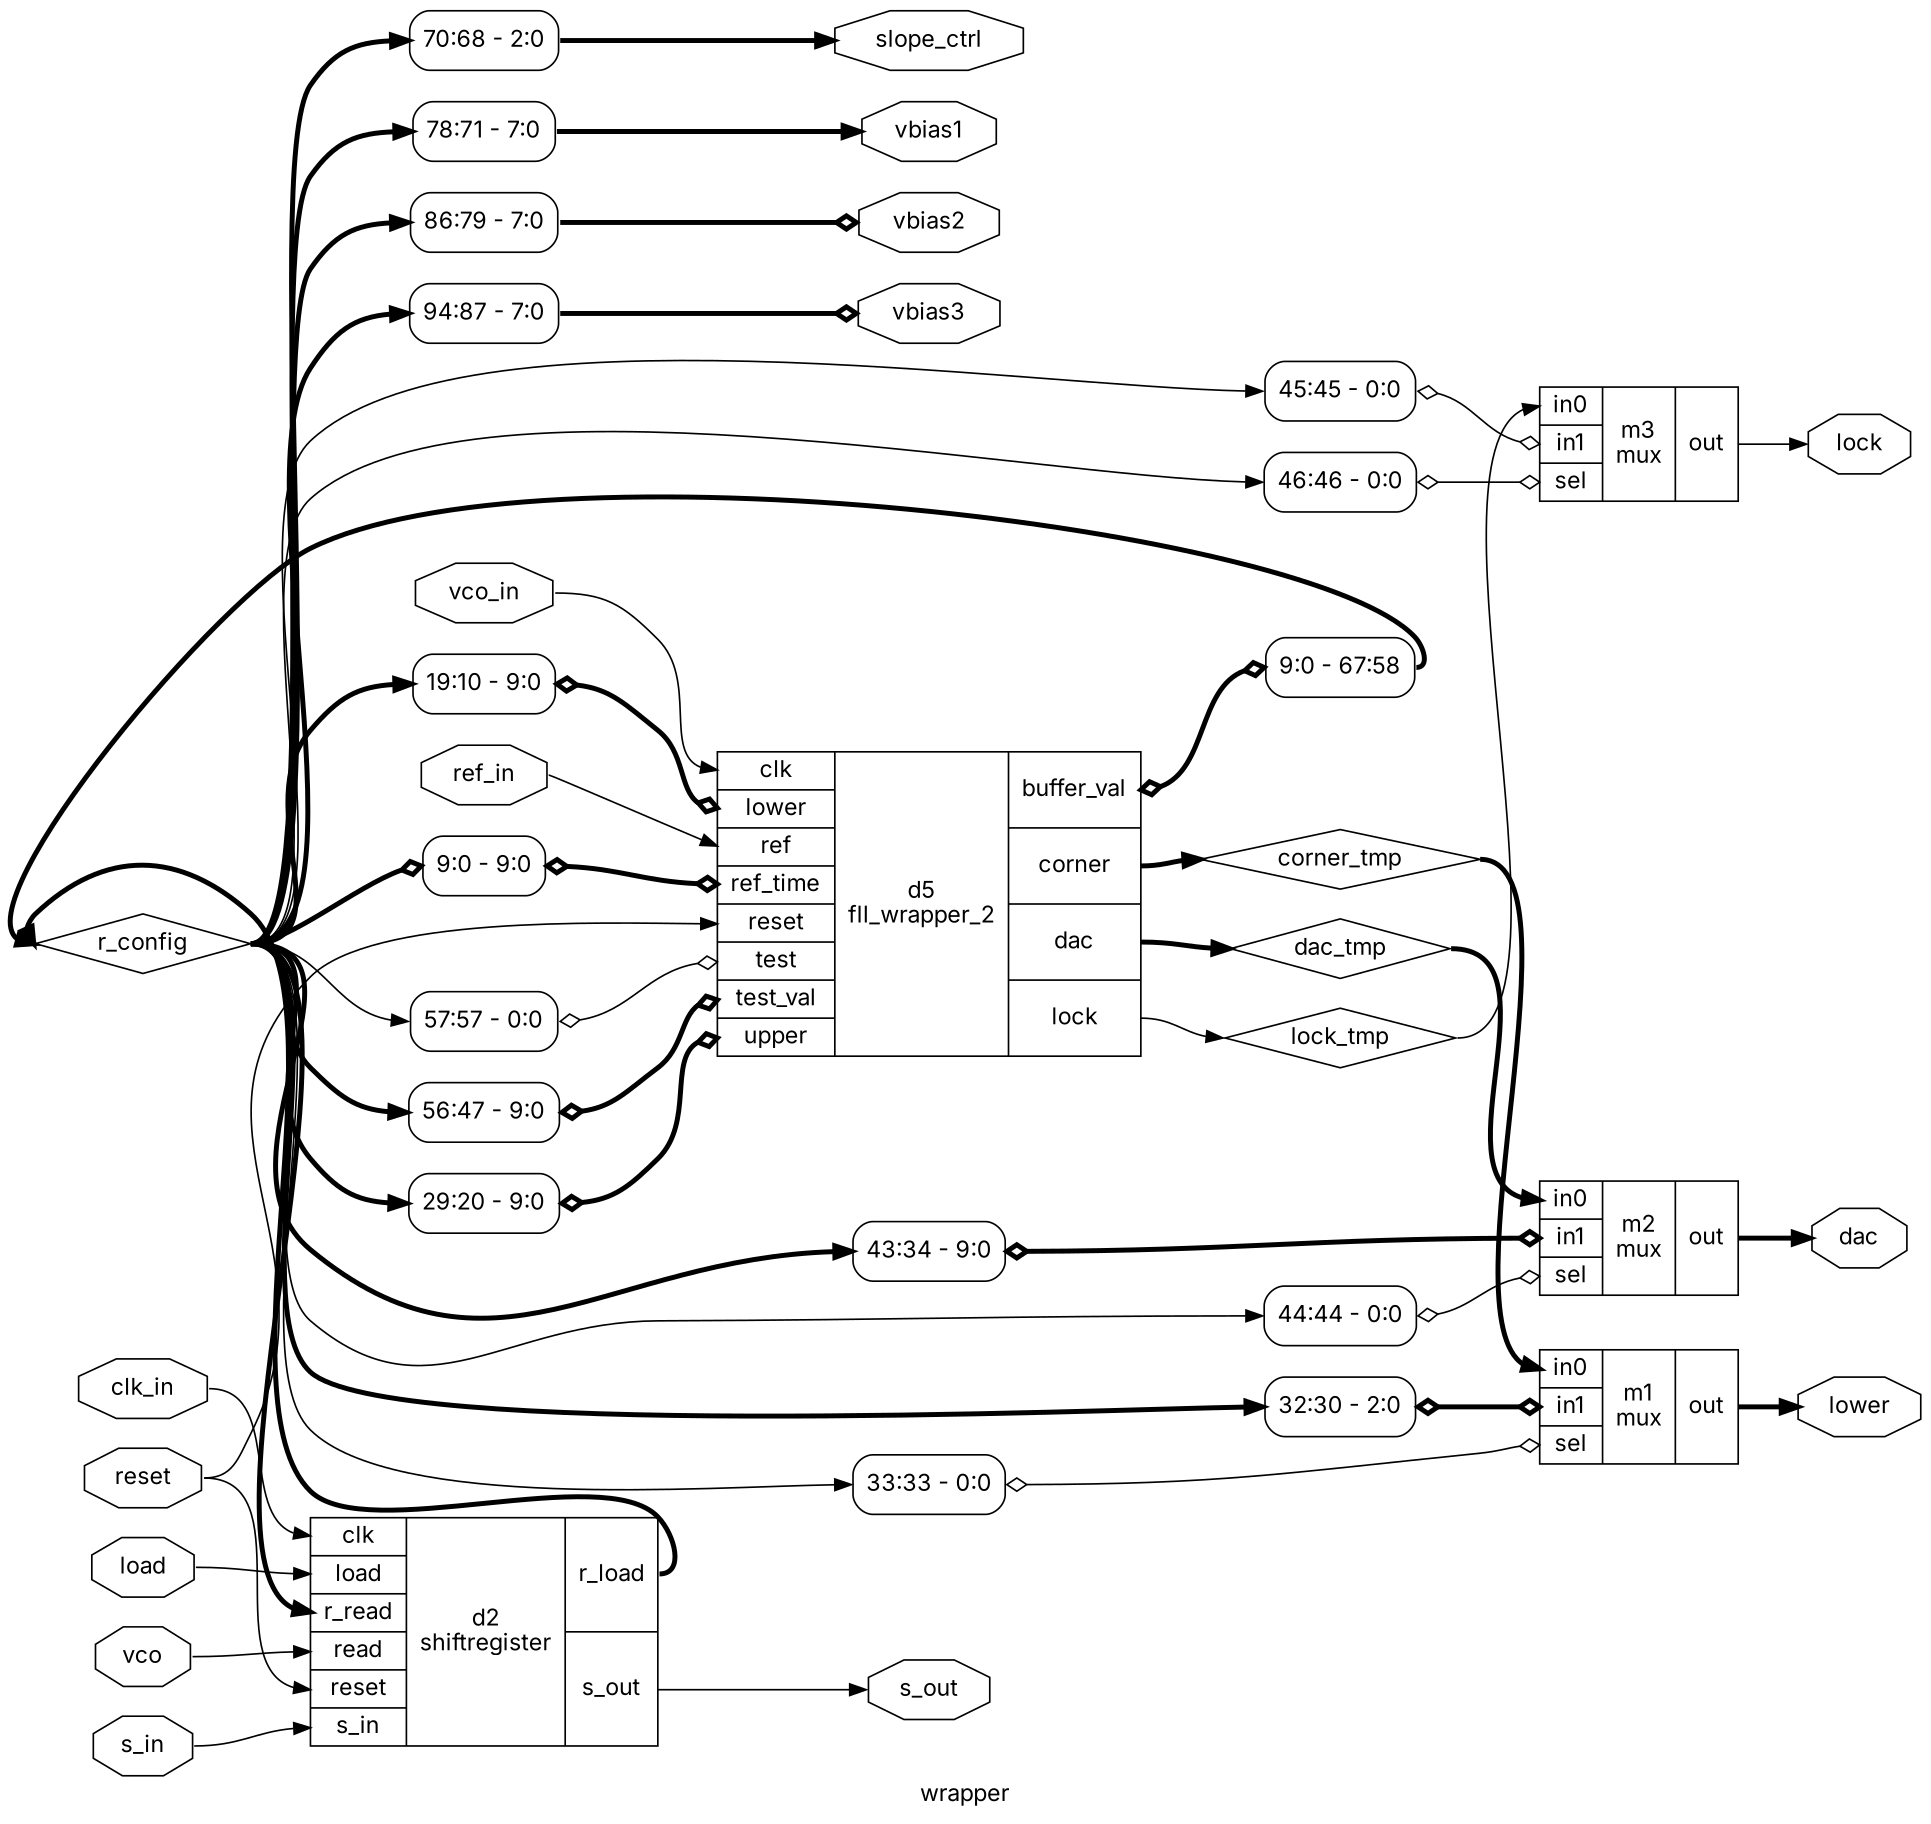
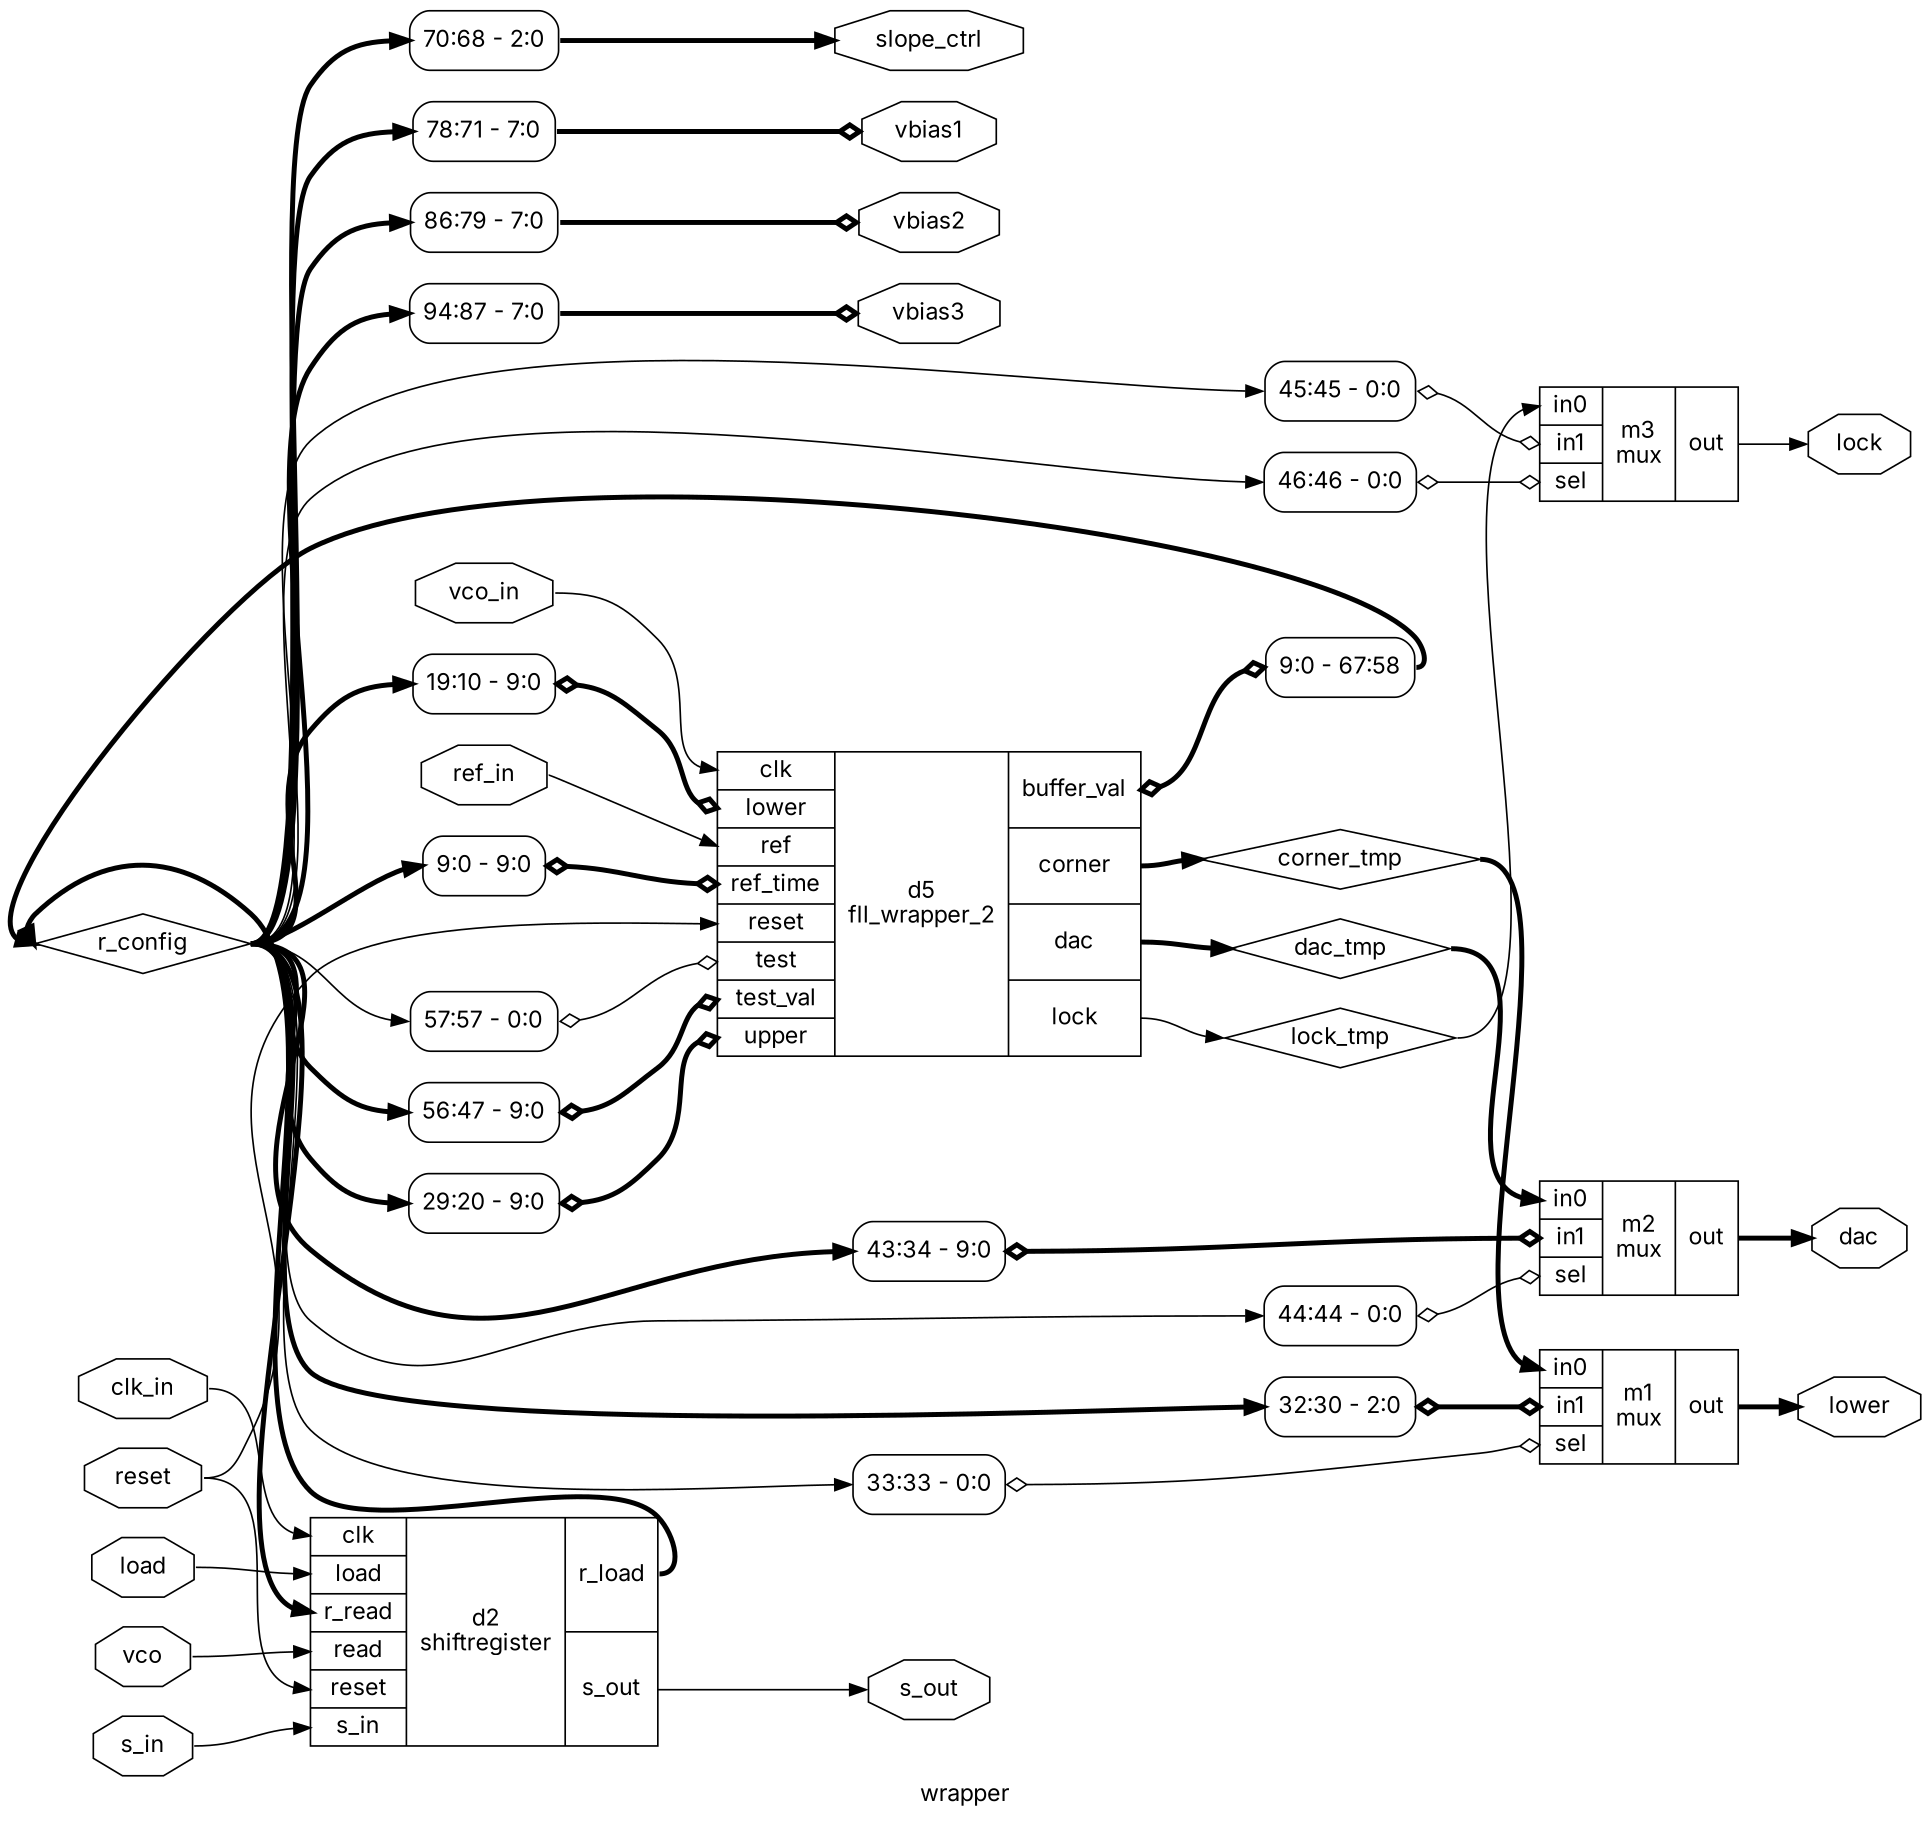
edge "78:71 - 7:0" -> "vbias1": arrowhead normal -> odiamond
edge "r_config" -> "9:0 - 9:0": arrowhead odiamond -> normal
